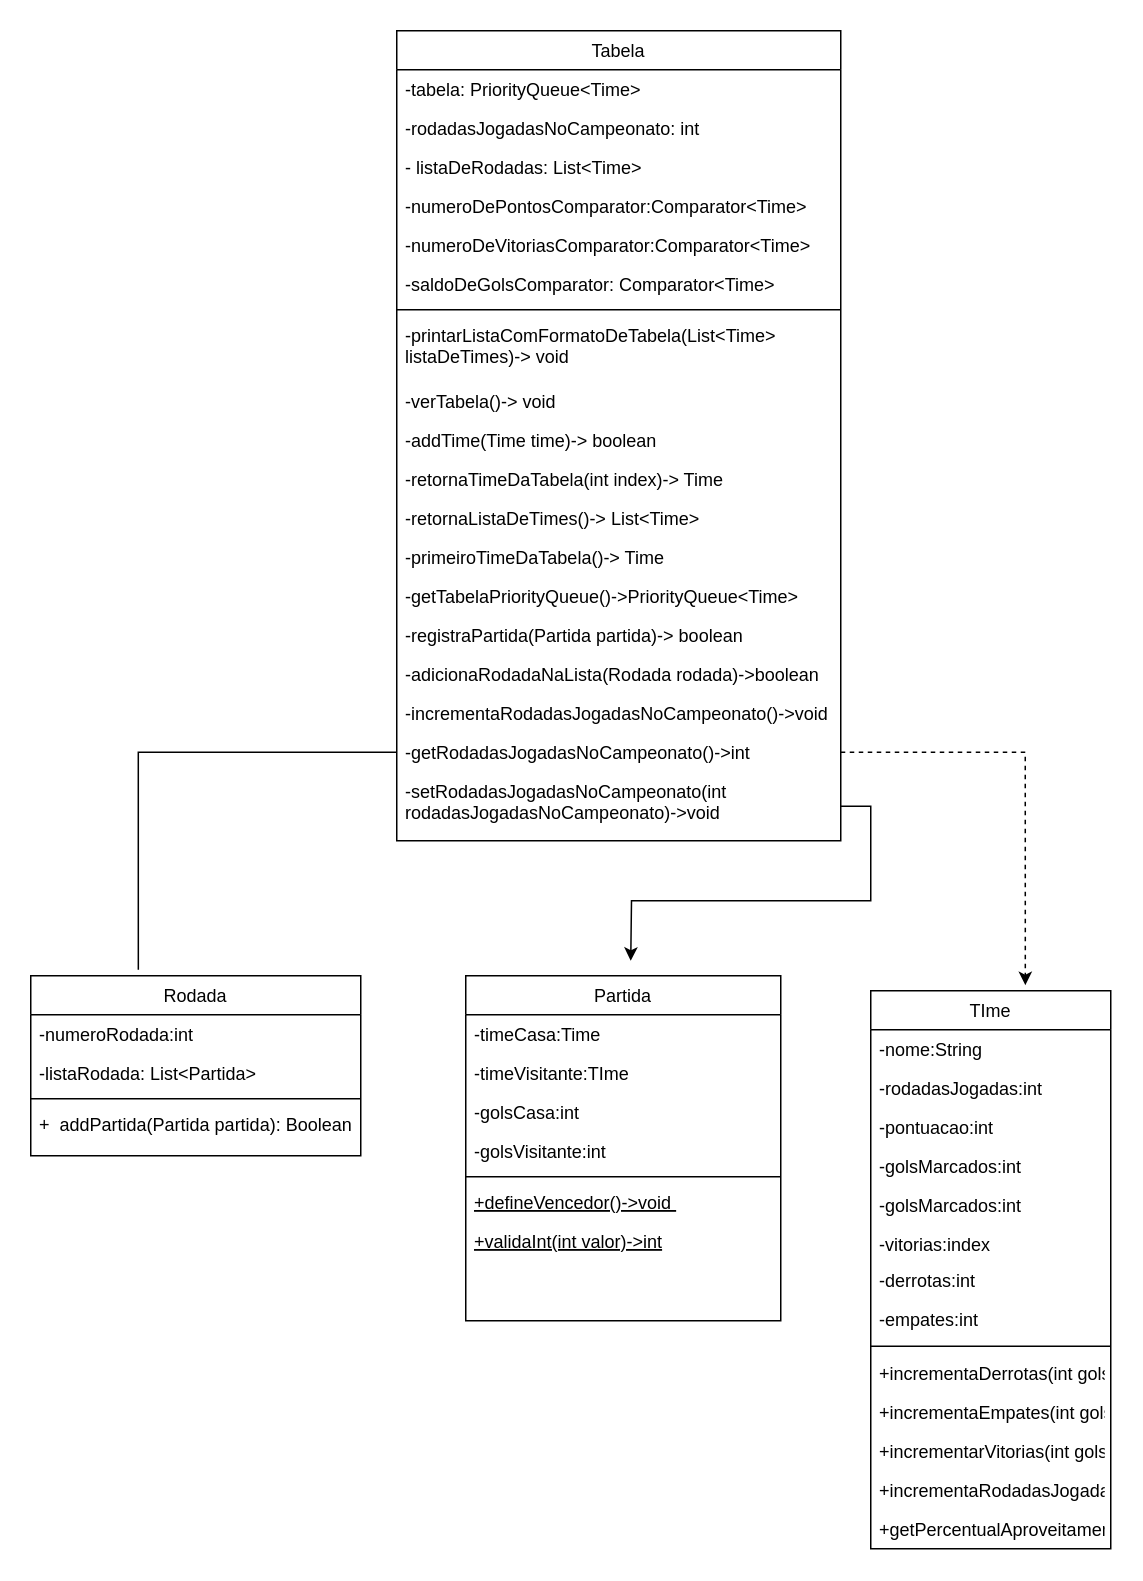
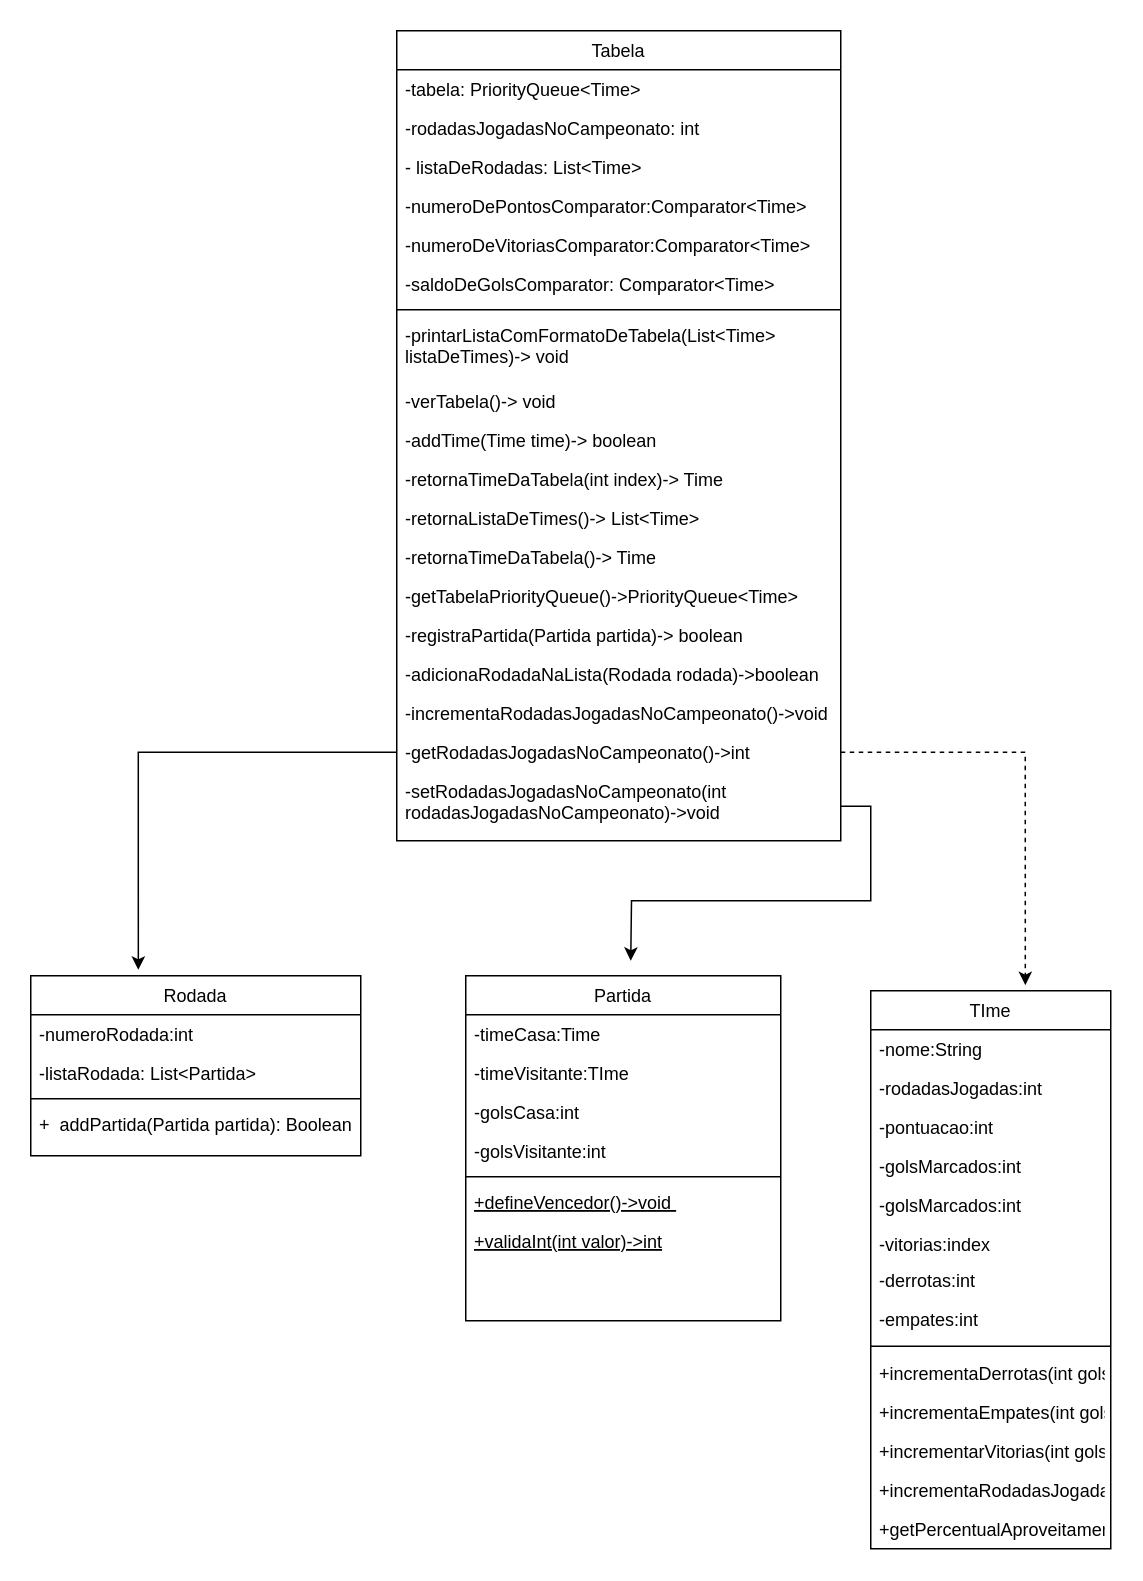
node "-primeiroTimeDaTabela()-> Time": label "-primeiroTimeDaTabela()-> Time" -> "-retornaTimeDaTabela()-> Time"
edge "-getRodadasJogadasNoCampeonato()->int" -- "Rodada": arrowhead none -> classic
